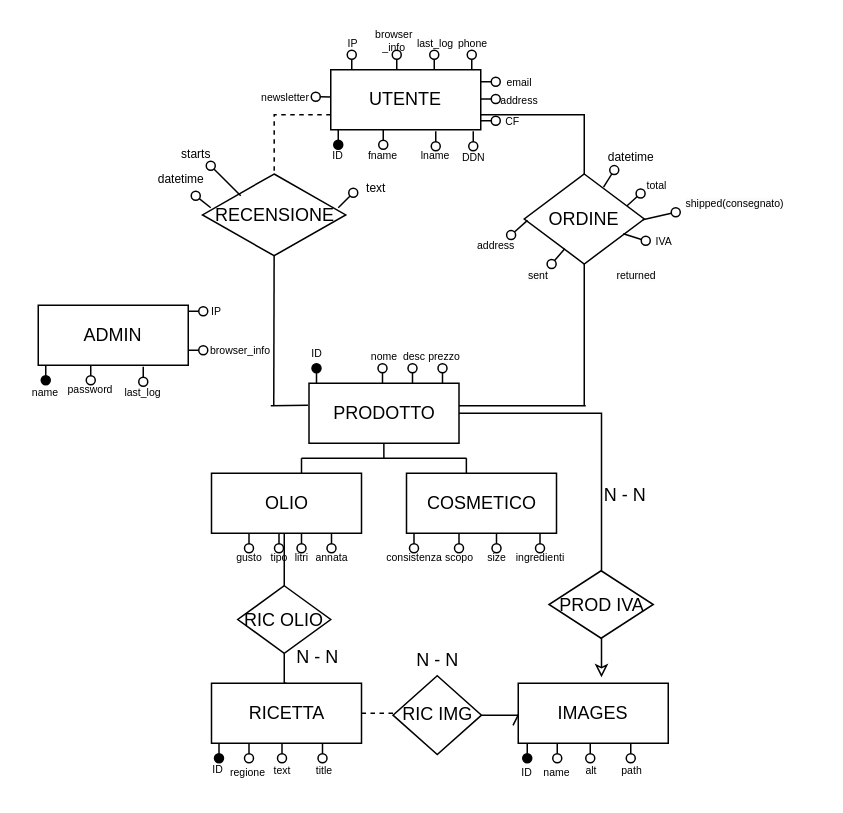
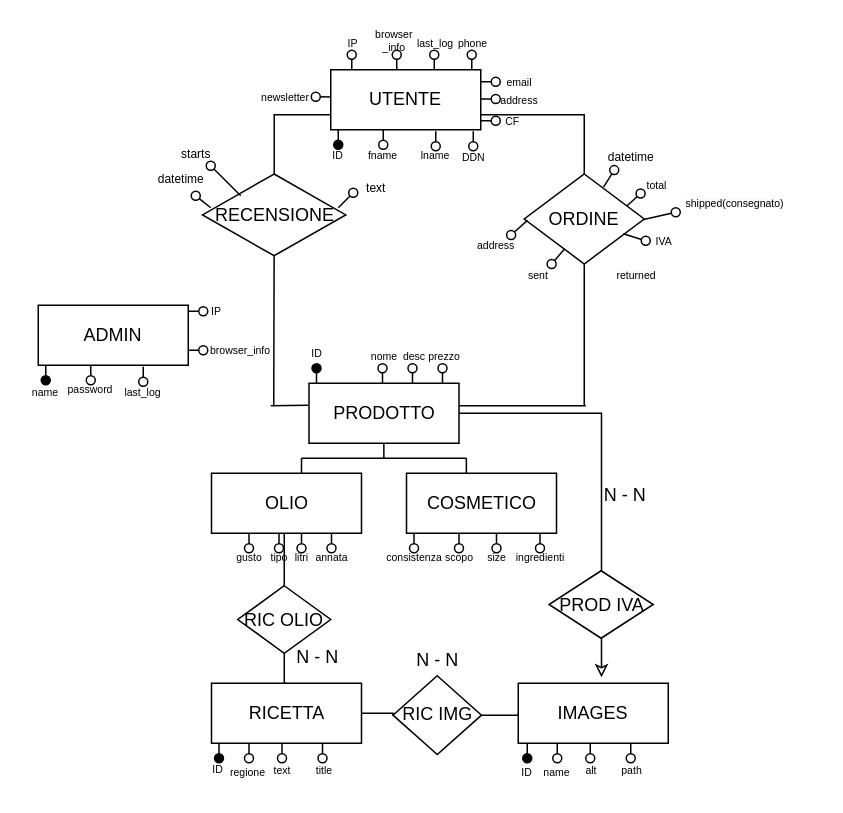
edge "UTENTE" -- "RECENSIONE": style dashed -> solid
edge "RICETTA" -- "RIC IMG": style dashed -> solid
edge "RIC IMG" -> "IMAGES": arrowhead open -> none
